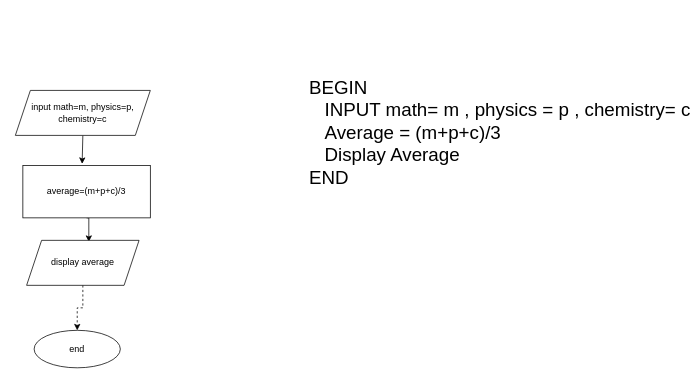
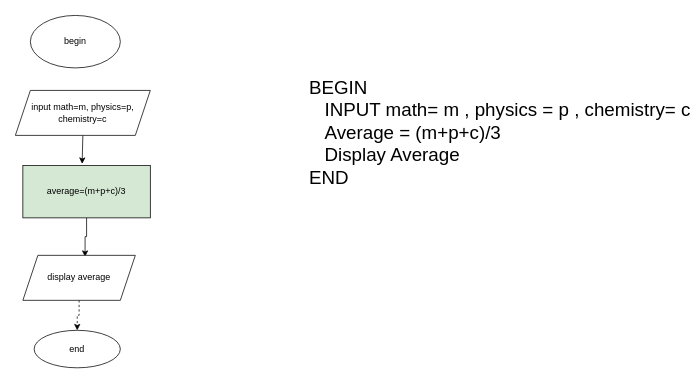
node "begin": added
node "average=(m+p+c)/3": fillcolor #ffffff -> #d5e8d4
node "display average": moved (83, 263) -> (79, 278)
